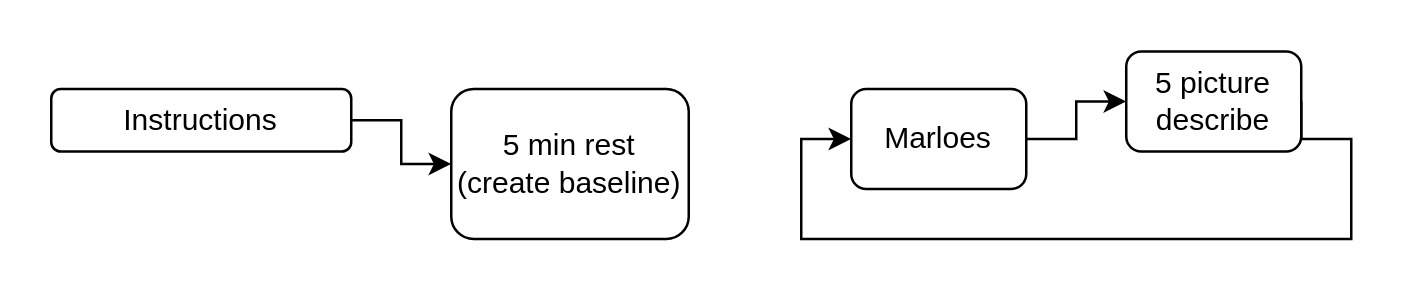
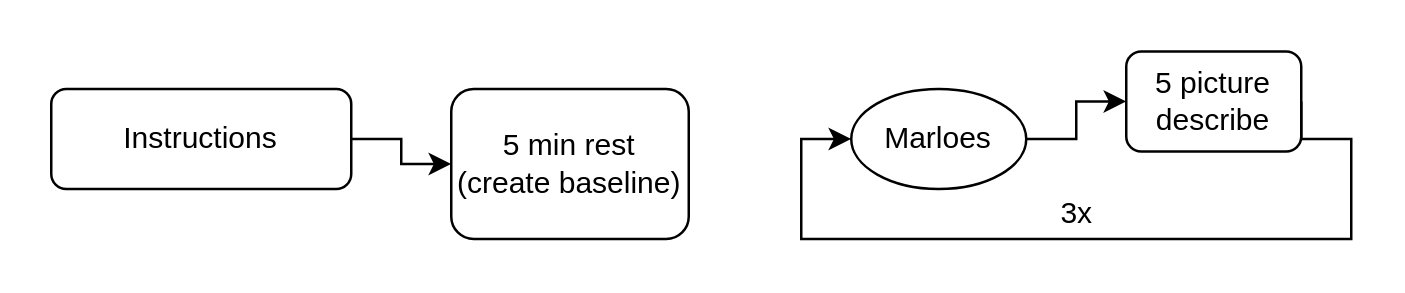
node "Instructions": size 300x63 -> 300x100
node "Marloes": shape rounded rectangle -> ellipse
node "3x": added
